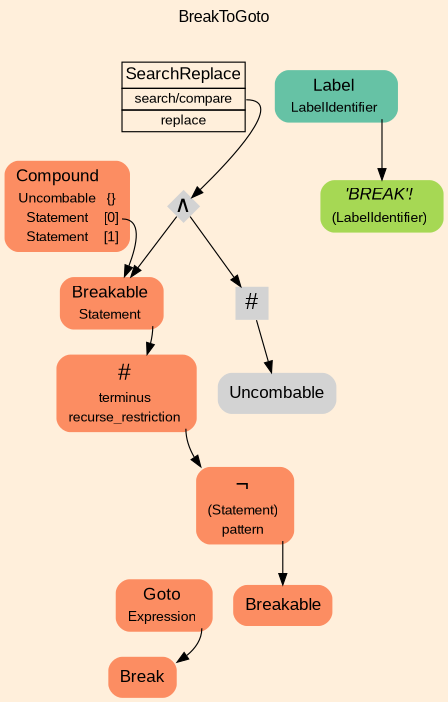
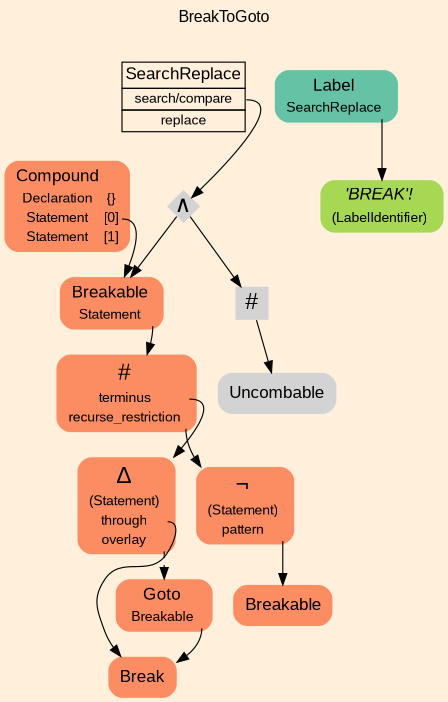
node "Label": text "LabelIdentifier" -> "SearchReplace"
node "Compound": text "Uncombable" -> "Declaration"
node "Δ": added
node "Goto": text "Expression" -> "Breakable"
